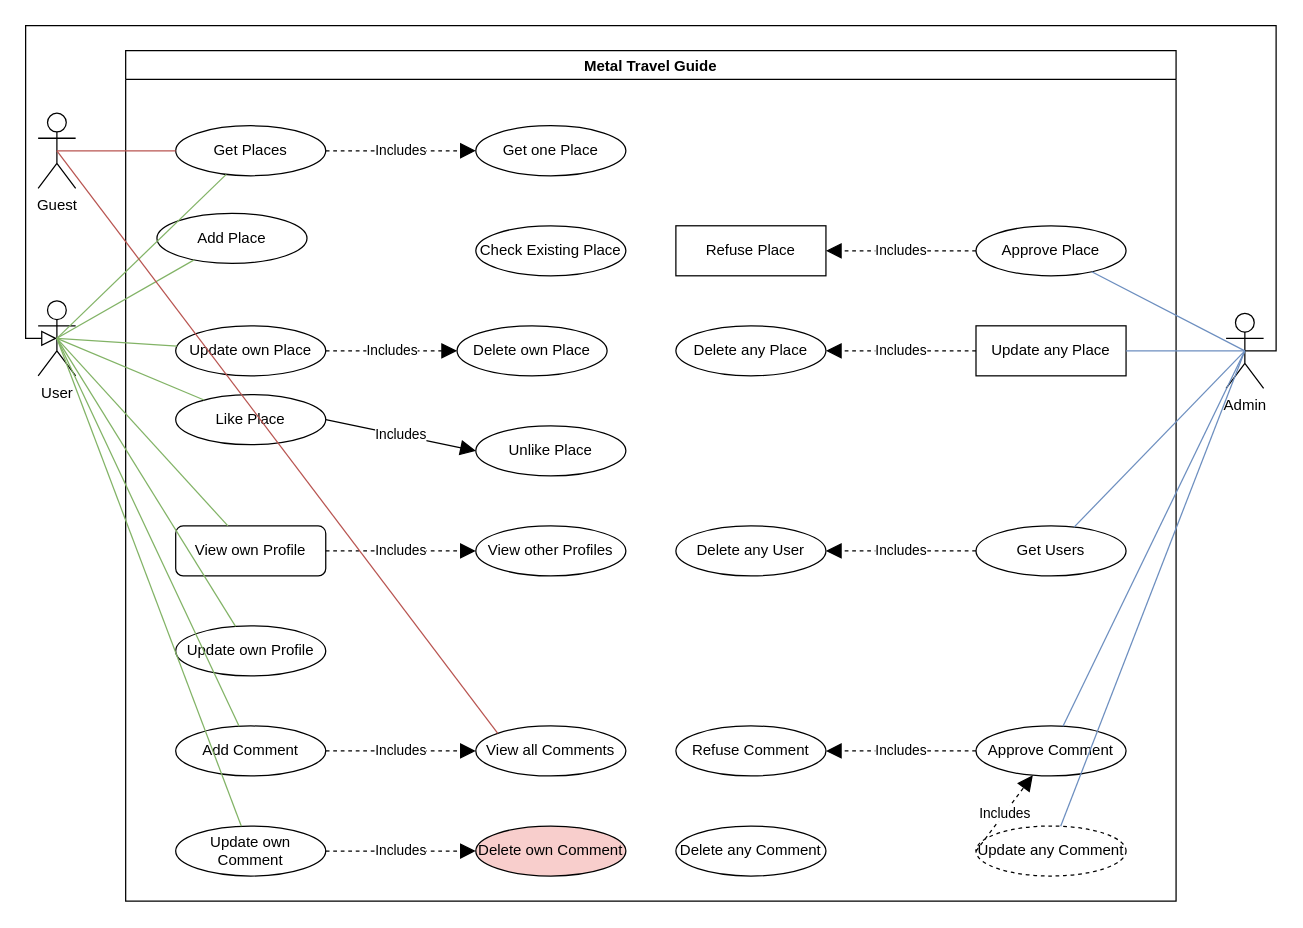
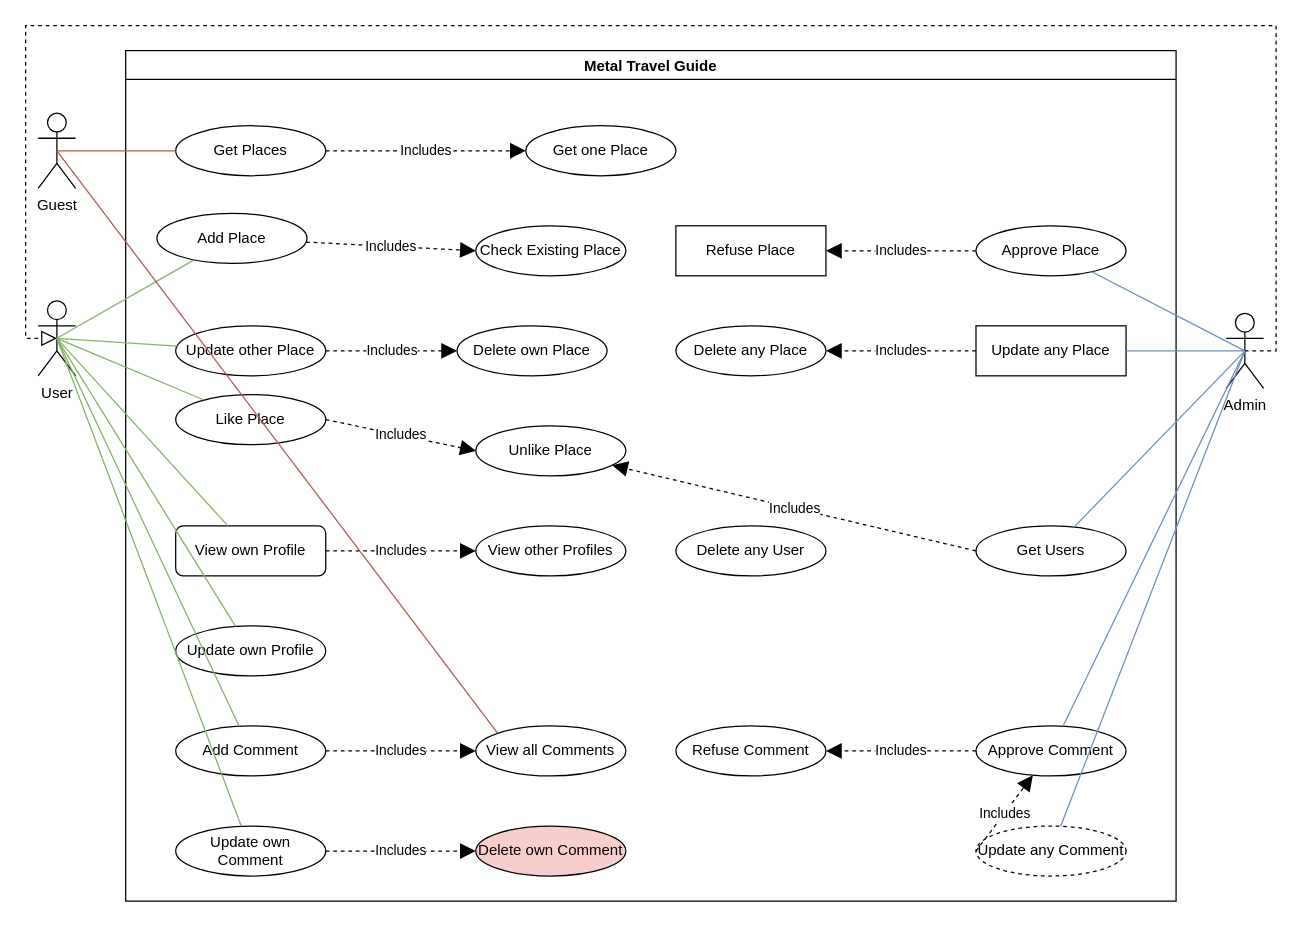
edge "Admin" -> "User": style solid -> dashed
node "Get one Place": moved (551, 151) -> (601, 151)
edge "Add Place" -> "Check Existing Place": added, label "Includes"
edge "Get Places" -- "User": removed
node "Update own Place": label "Update own Place" -> "Update other Place"
edge "Like Place" -> "Unlike Place": style solid -> dashed
edge "Get Users" -> "Delete any User": now "Get Users" -> "Unlike Place"
node "Delete any Comment": removed
